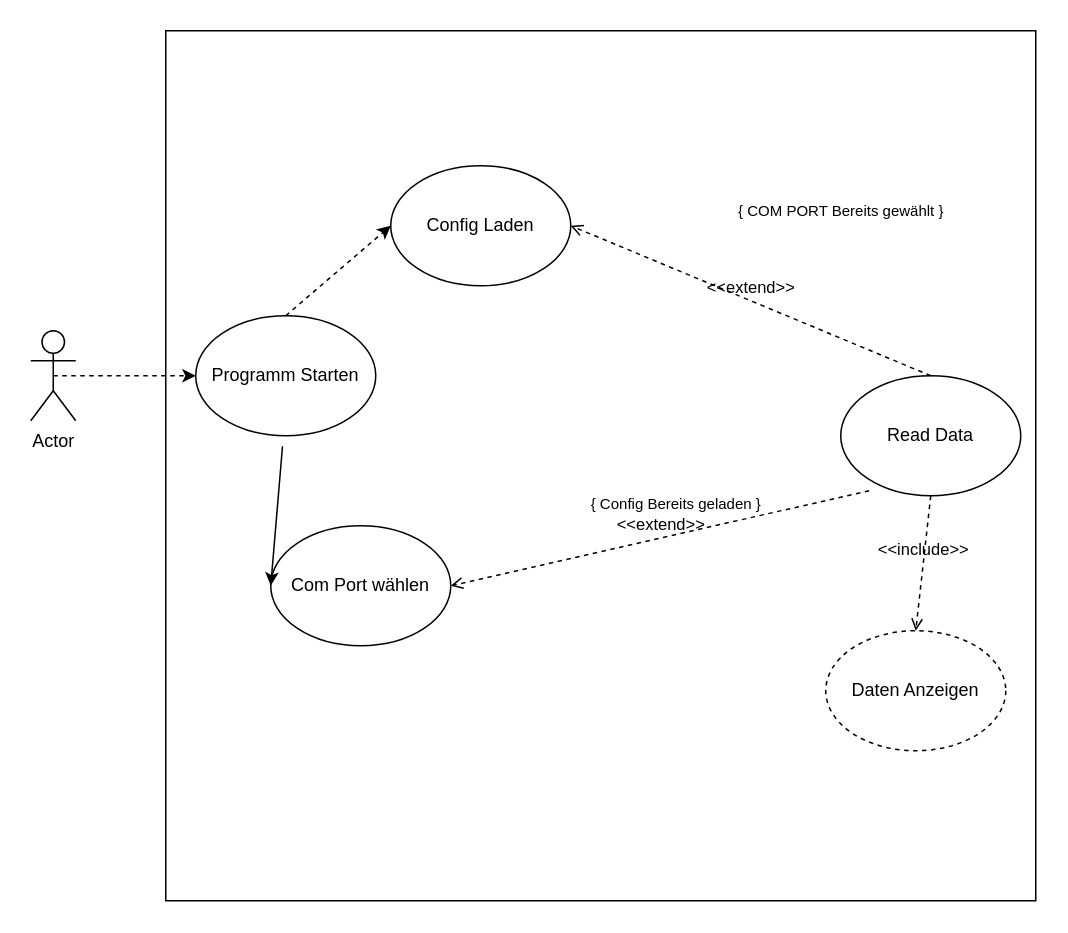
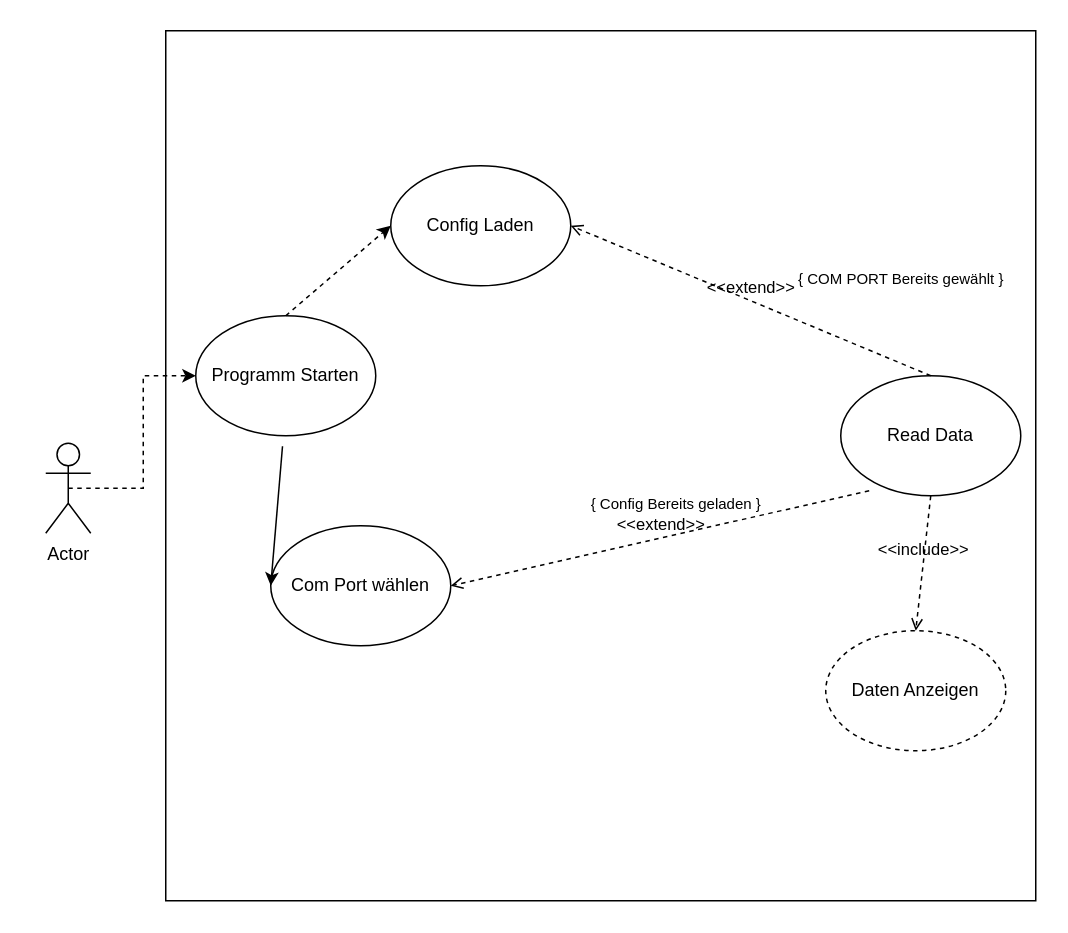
node "{ COM PORT Bereits gewählt }": moved (841, 211) -> (901, 278)
node "Actor": moved (53, 376) -> (68, 488)
